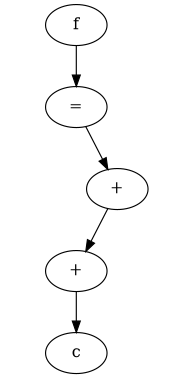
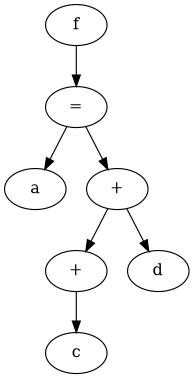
node "a": added
node "d": added
